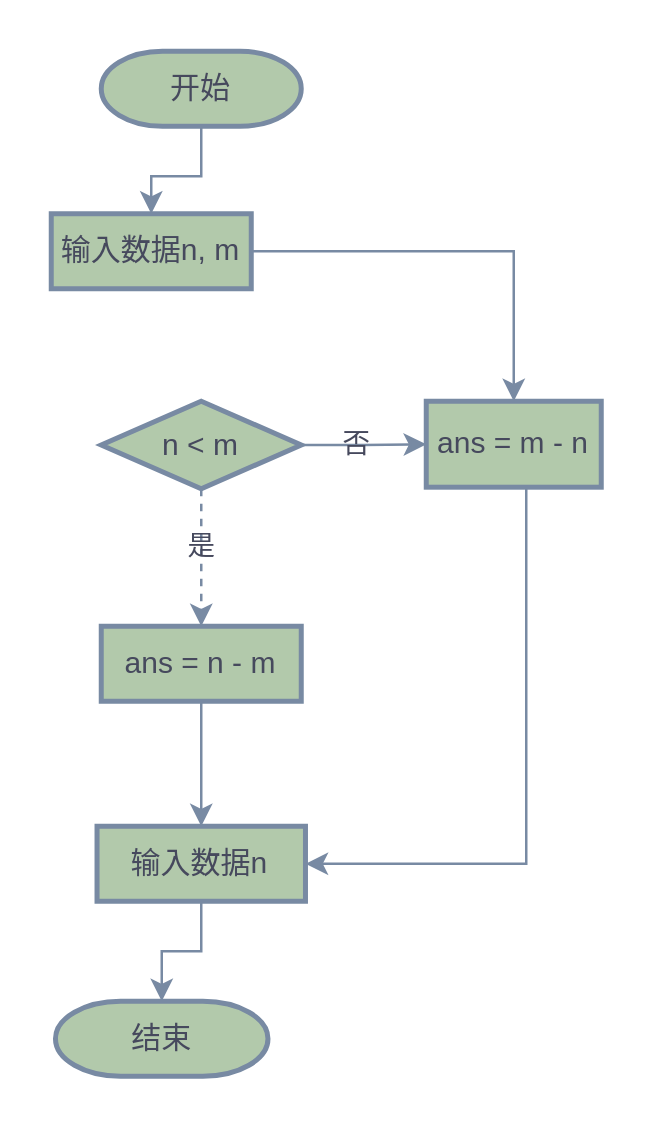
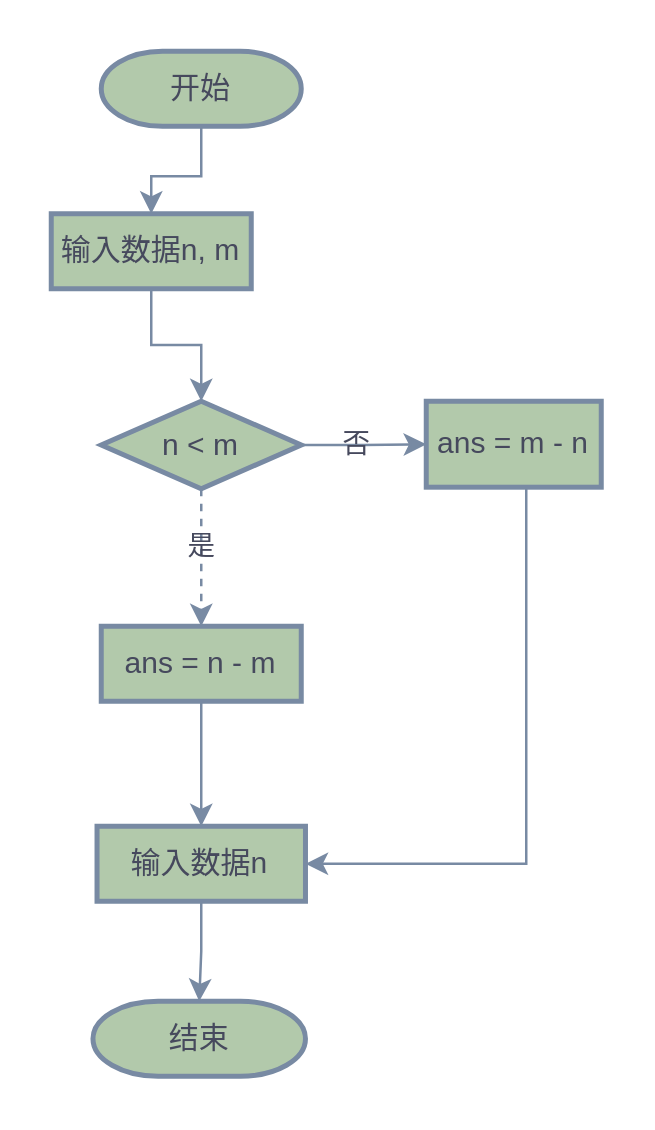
edge "输入数据n, m" -> "ans = m - n": now "输入数据n, m" -> "n < m"
node "结束": moved (162, 1039) -> (199, 1039)
